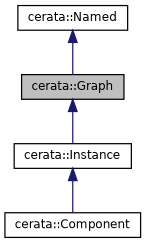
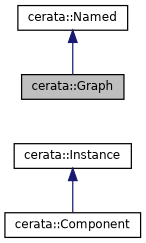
edge "cerata::Instance" -> "cerata::Graph": removed
